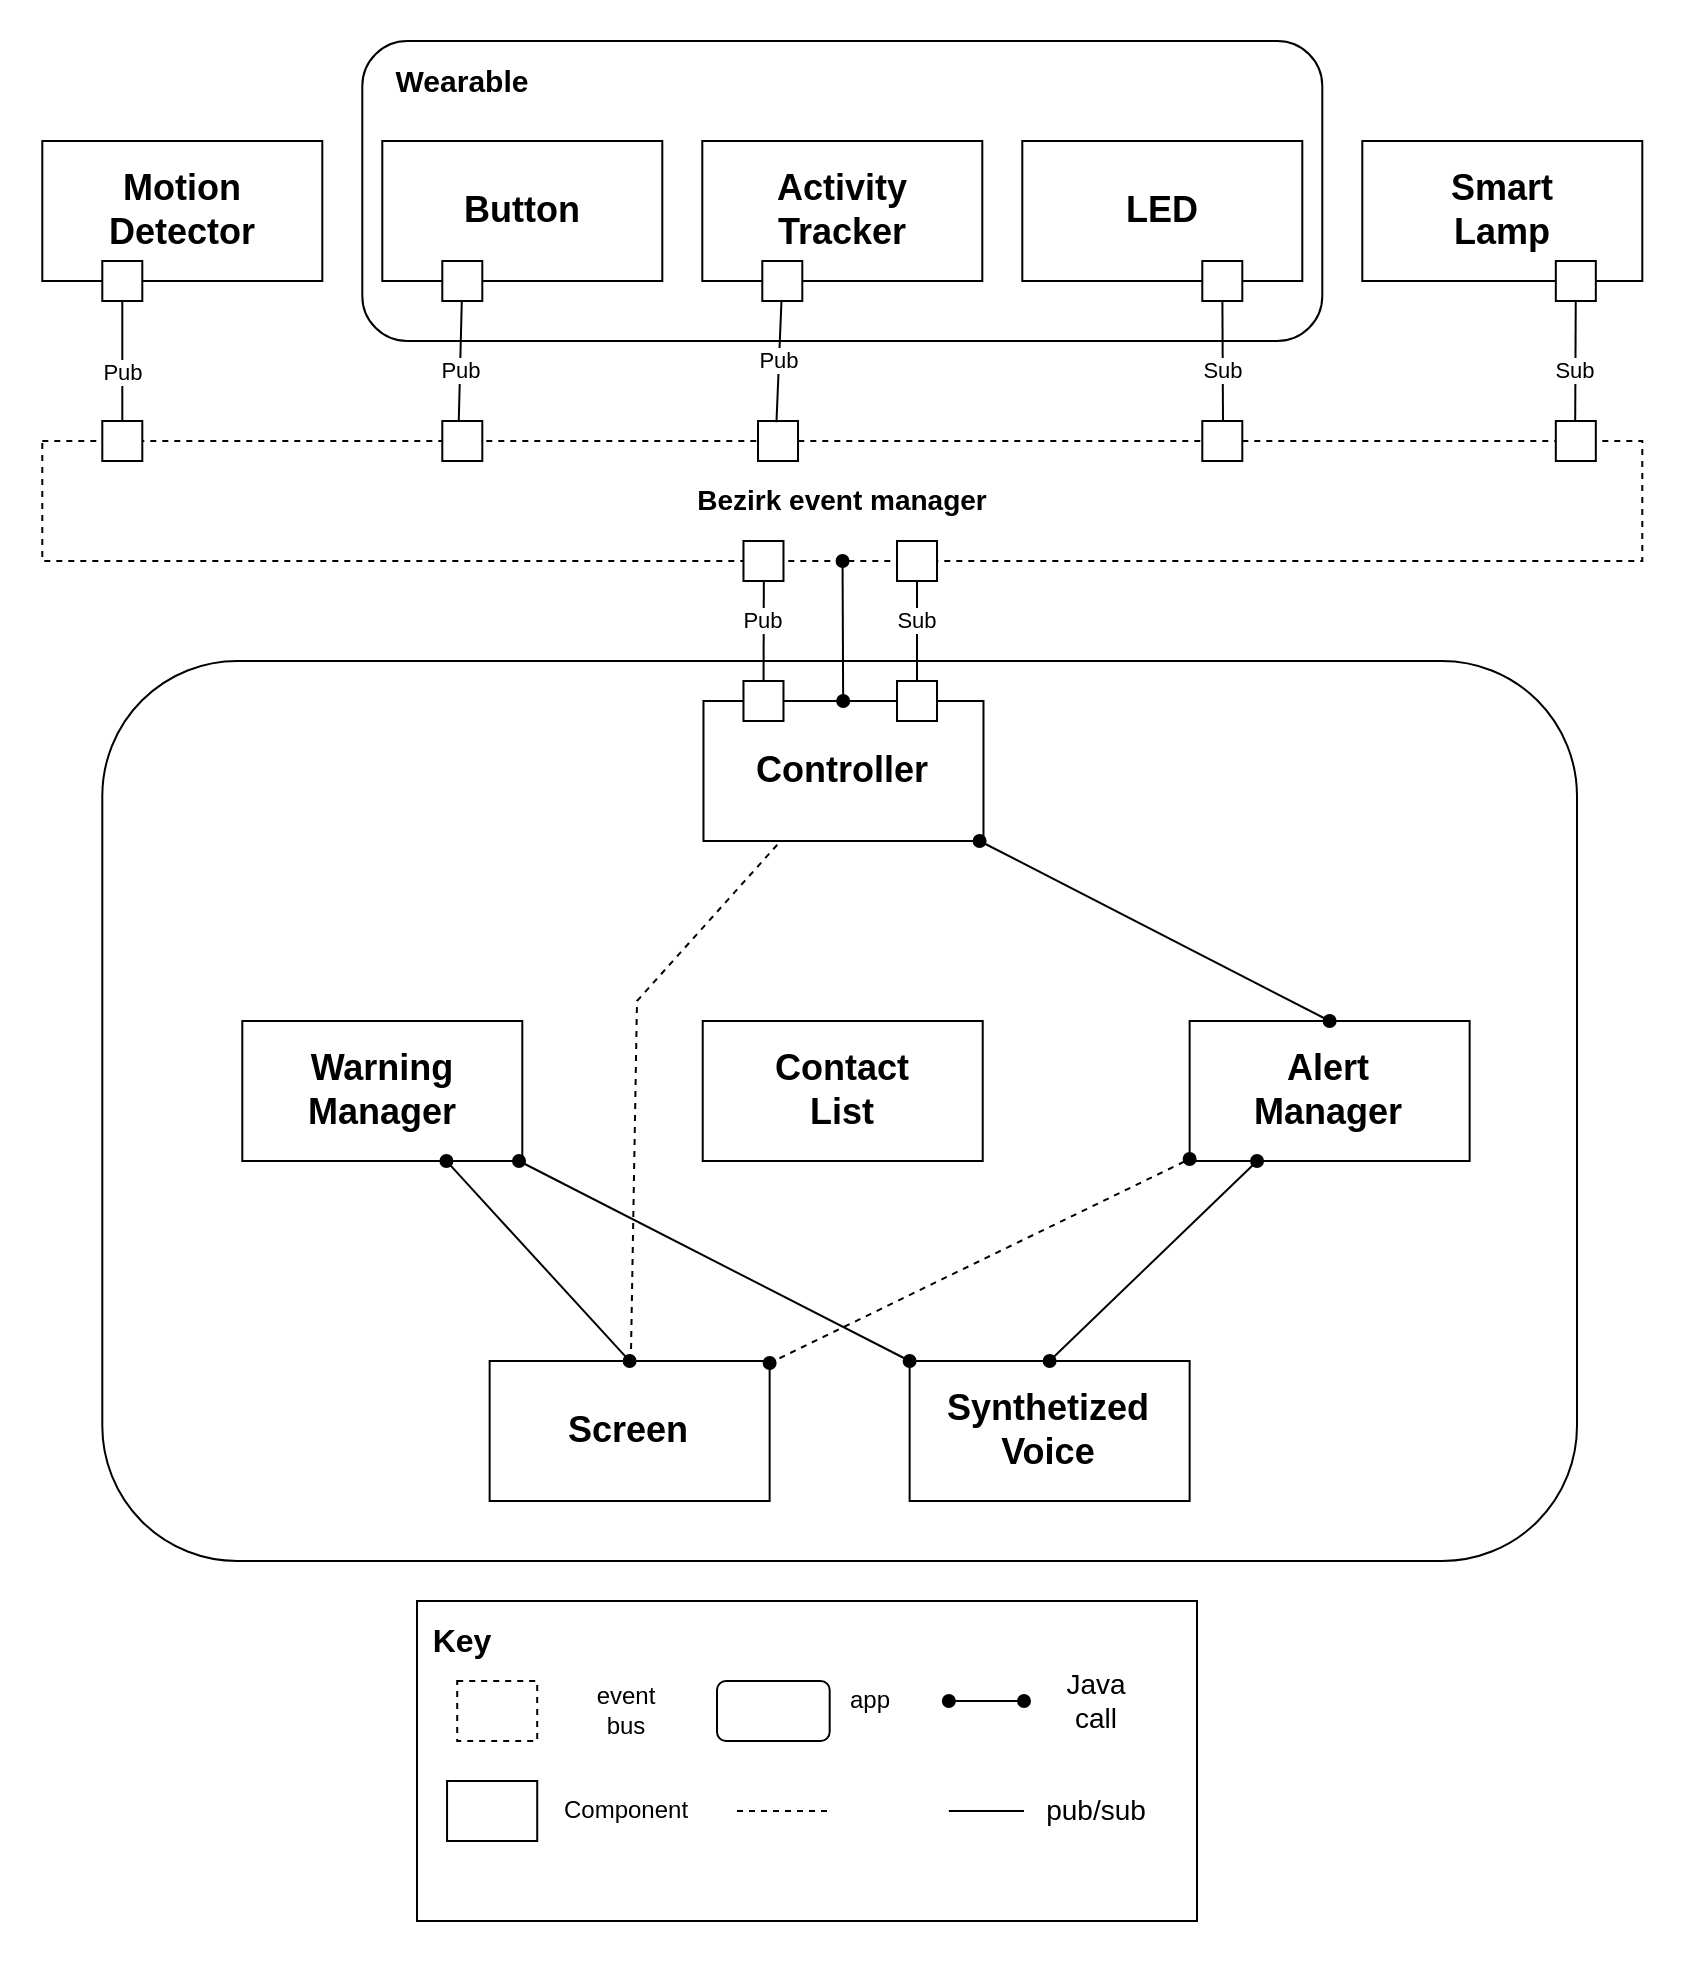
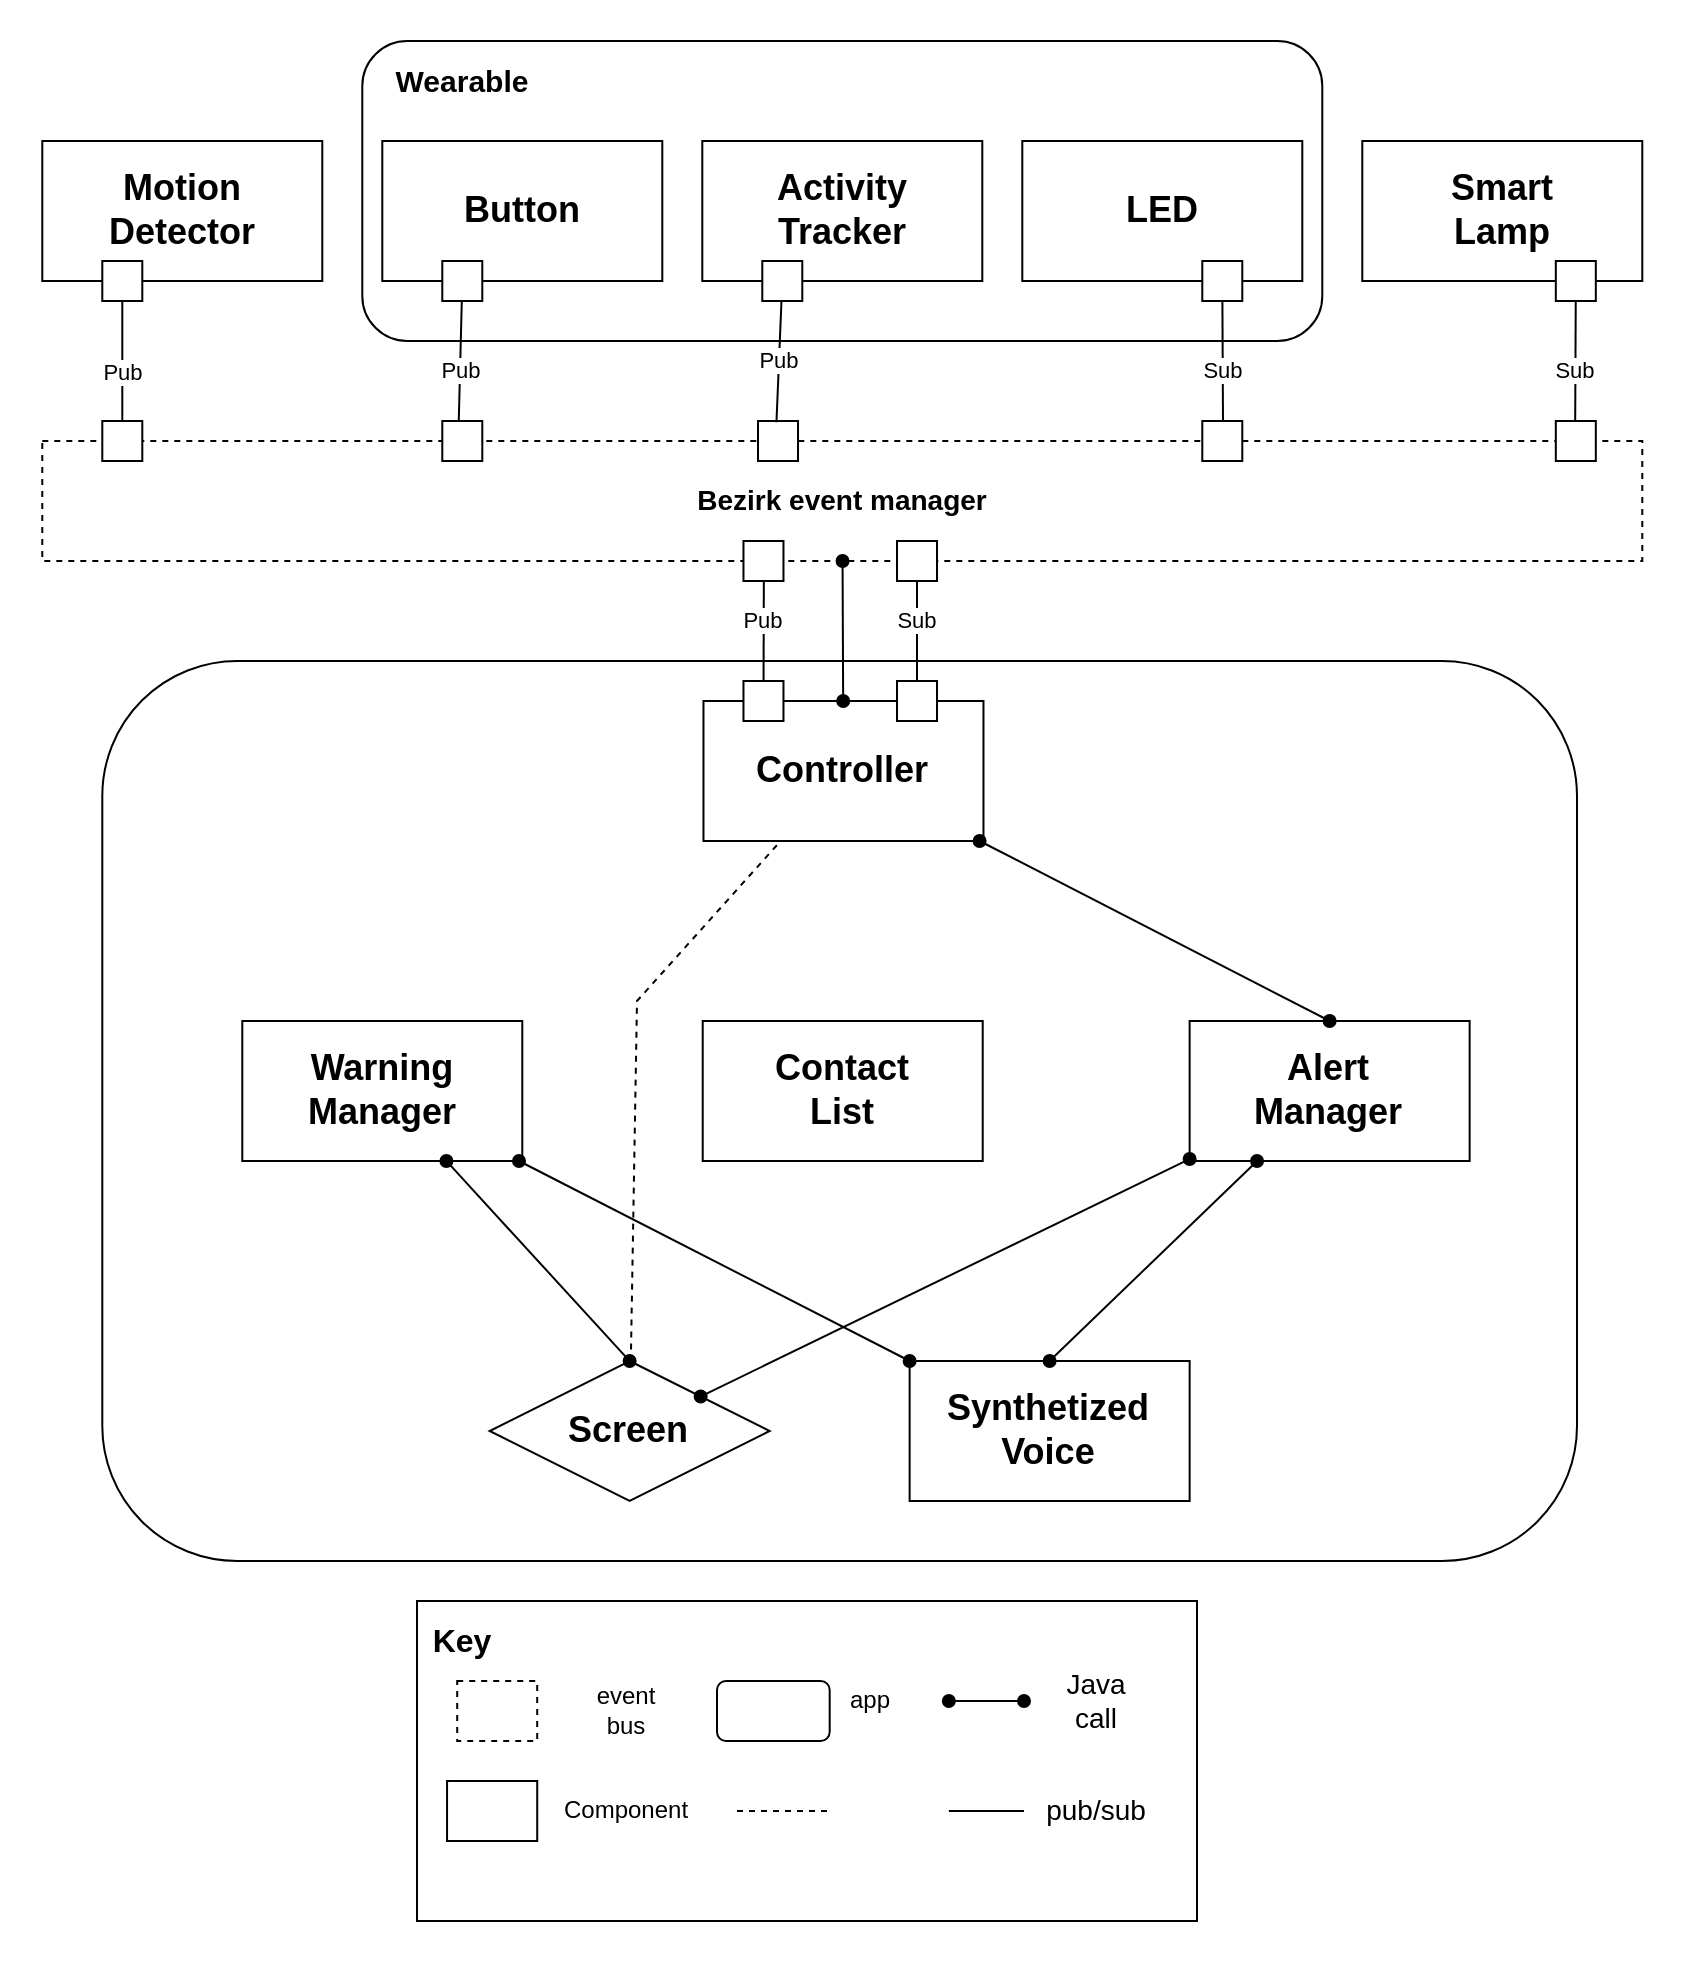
edge "Alert Manager" -- "Screen": style dashed -> solid
node "Screen": shape rectangle -> diamond
